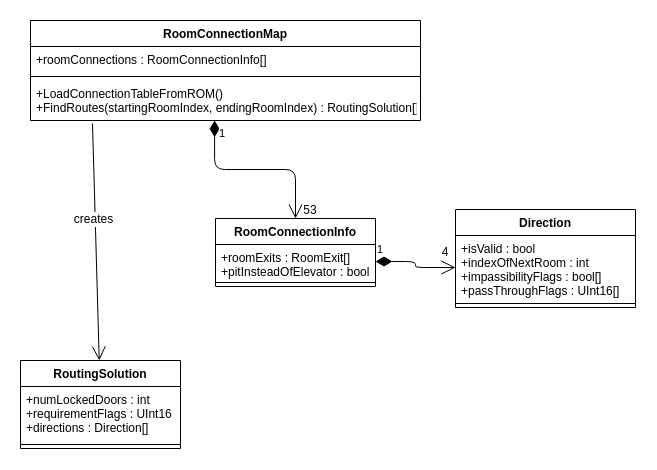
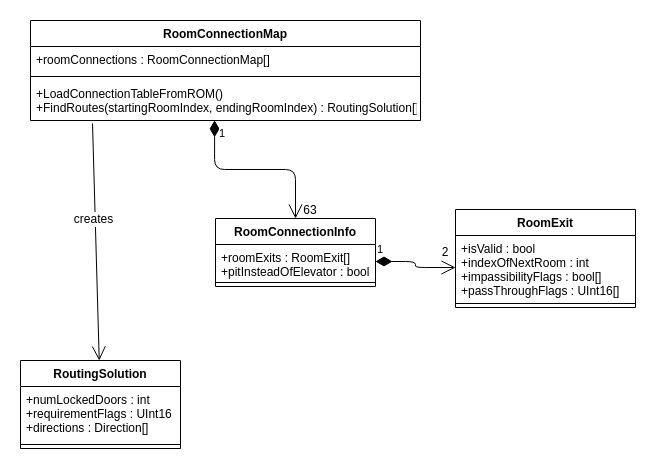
node "+roomConnections : RoomConnectionInfo[]": label "+roomConnections : RoomConnectionInfo[]" -> "+roomConnections : RoomConnectionMap[]"
node "53": label "53" -> "63"
node "Direction": label "Direction" -> "RoomExit"
node "4": label "4" -> "2"
